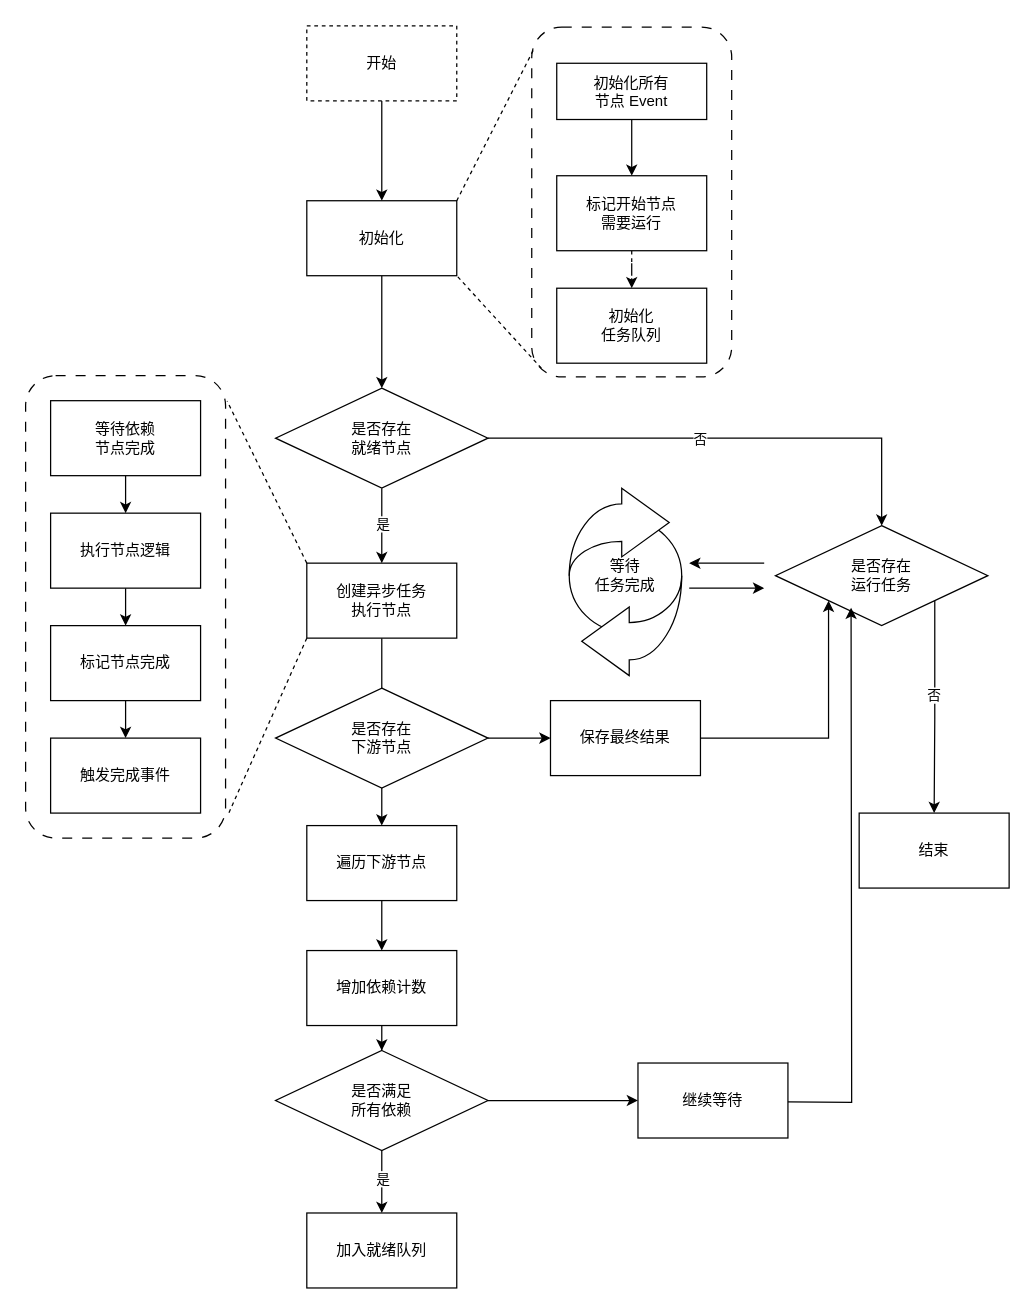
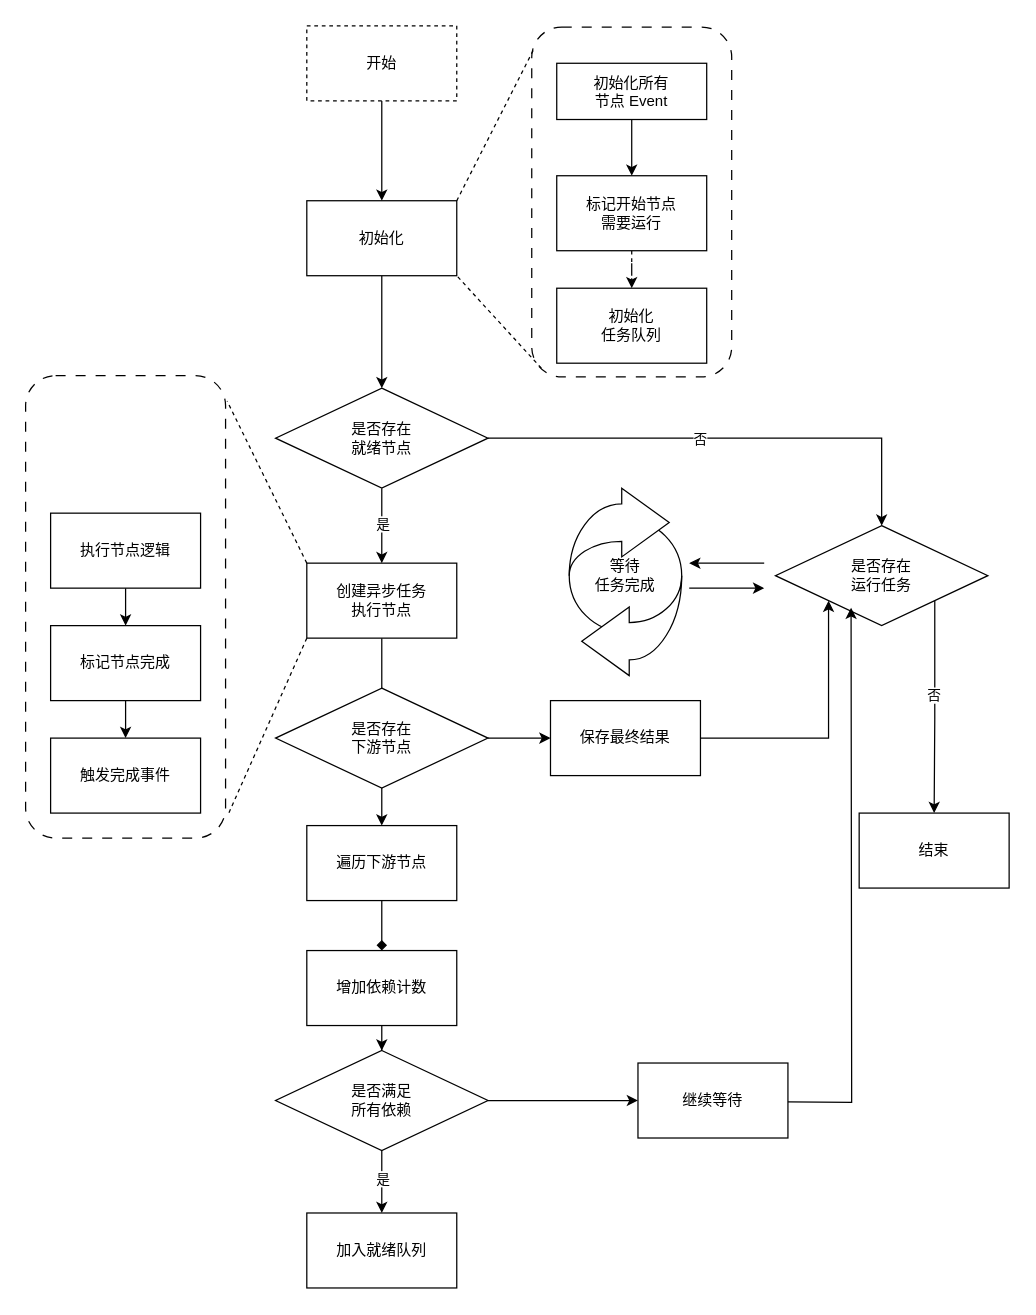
node "等待依赖 节点完成": removed
edge "等待依赖 节点完成" -> "执行节点逻辑": removed
edge "遍历下游节点" -> "增加依赖计数": arrowhead classic -> diamond
